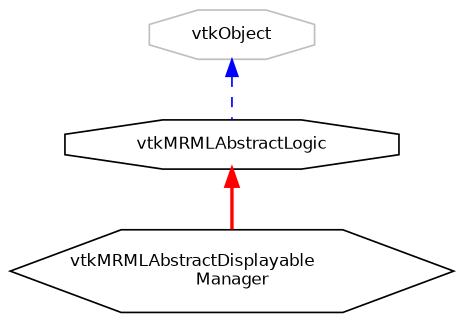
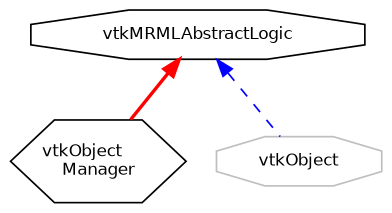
edge "vtkMRMLAbstractLogic" -> "vtkObject": reversed
node "vtkMRMLAbstractDisplayable Manager": label "vtkMRMLAbstractDisplayable Manager" -> "vtkObject Manager"
